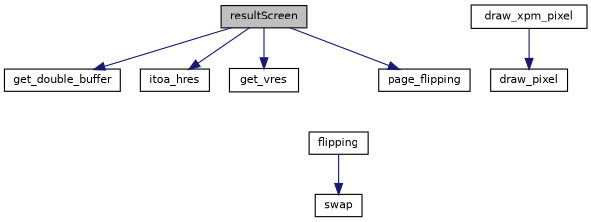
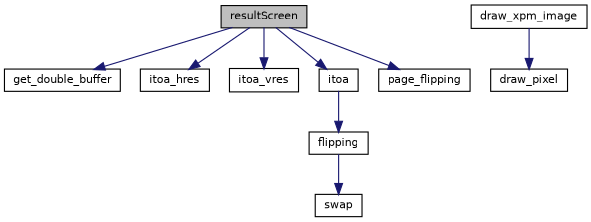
node "draw_xpm_pixel": label "draw_xpm_pixel" -> "draw_xpm_image"
node "get_vres": label "get_vres" -> "itoa_vres"
node "itoa": added
